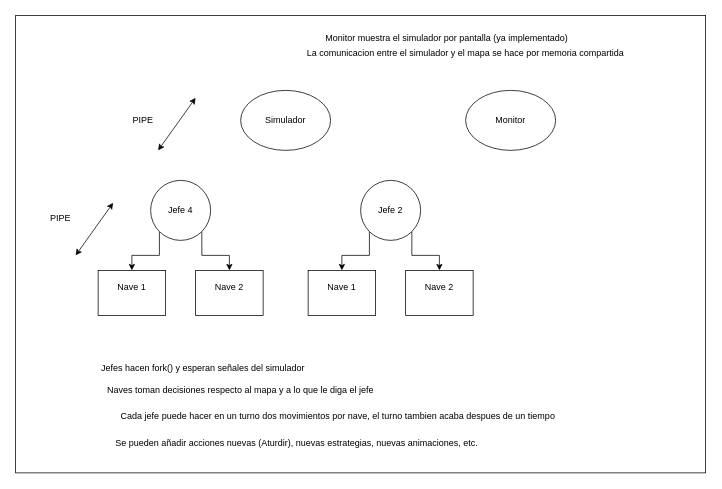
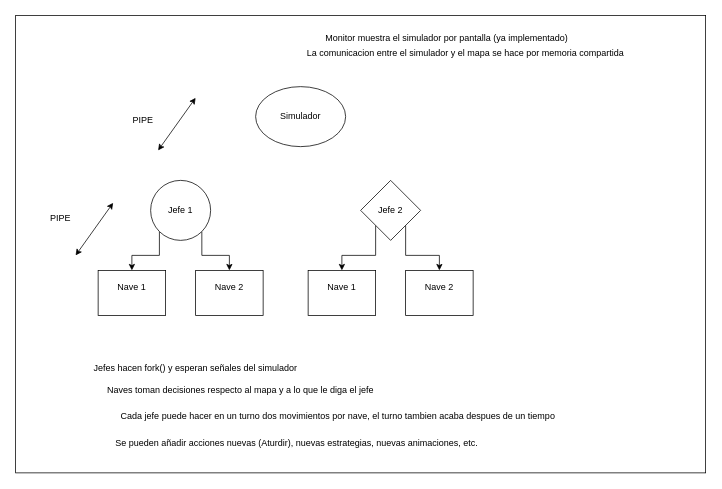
node "Simulador": moved (285, 120) -> (300, 117)
node "Monitor": removed
node "Jefe 4": label "Jefe 4" -> "Jefe 1"
node "Jefe 2": shape ellipse -> diamond
node "Jefes hacen fork() y esperan señales del simulador": moved (203, 368) -> (195, 368)
